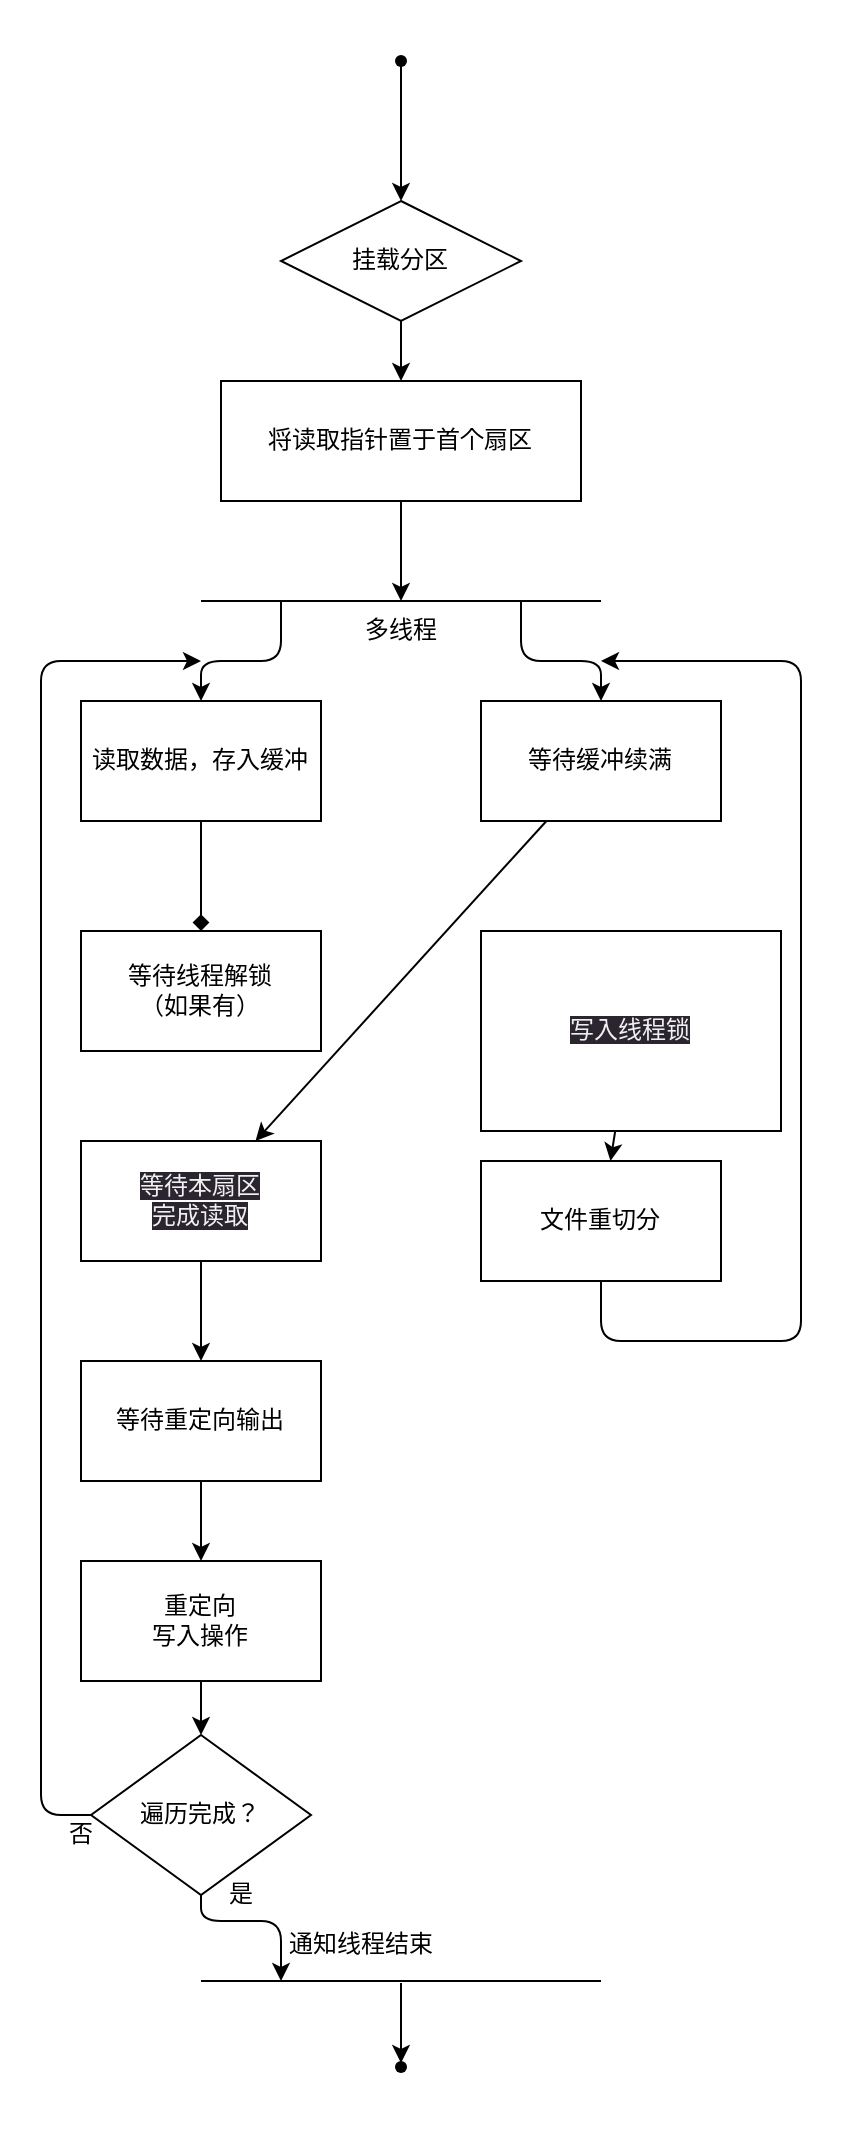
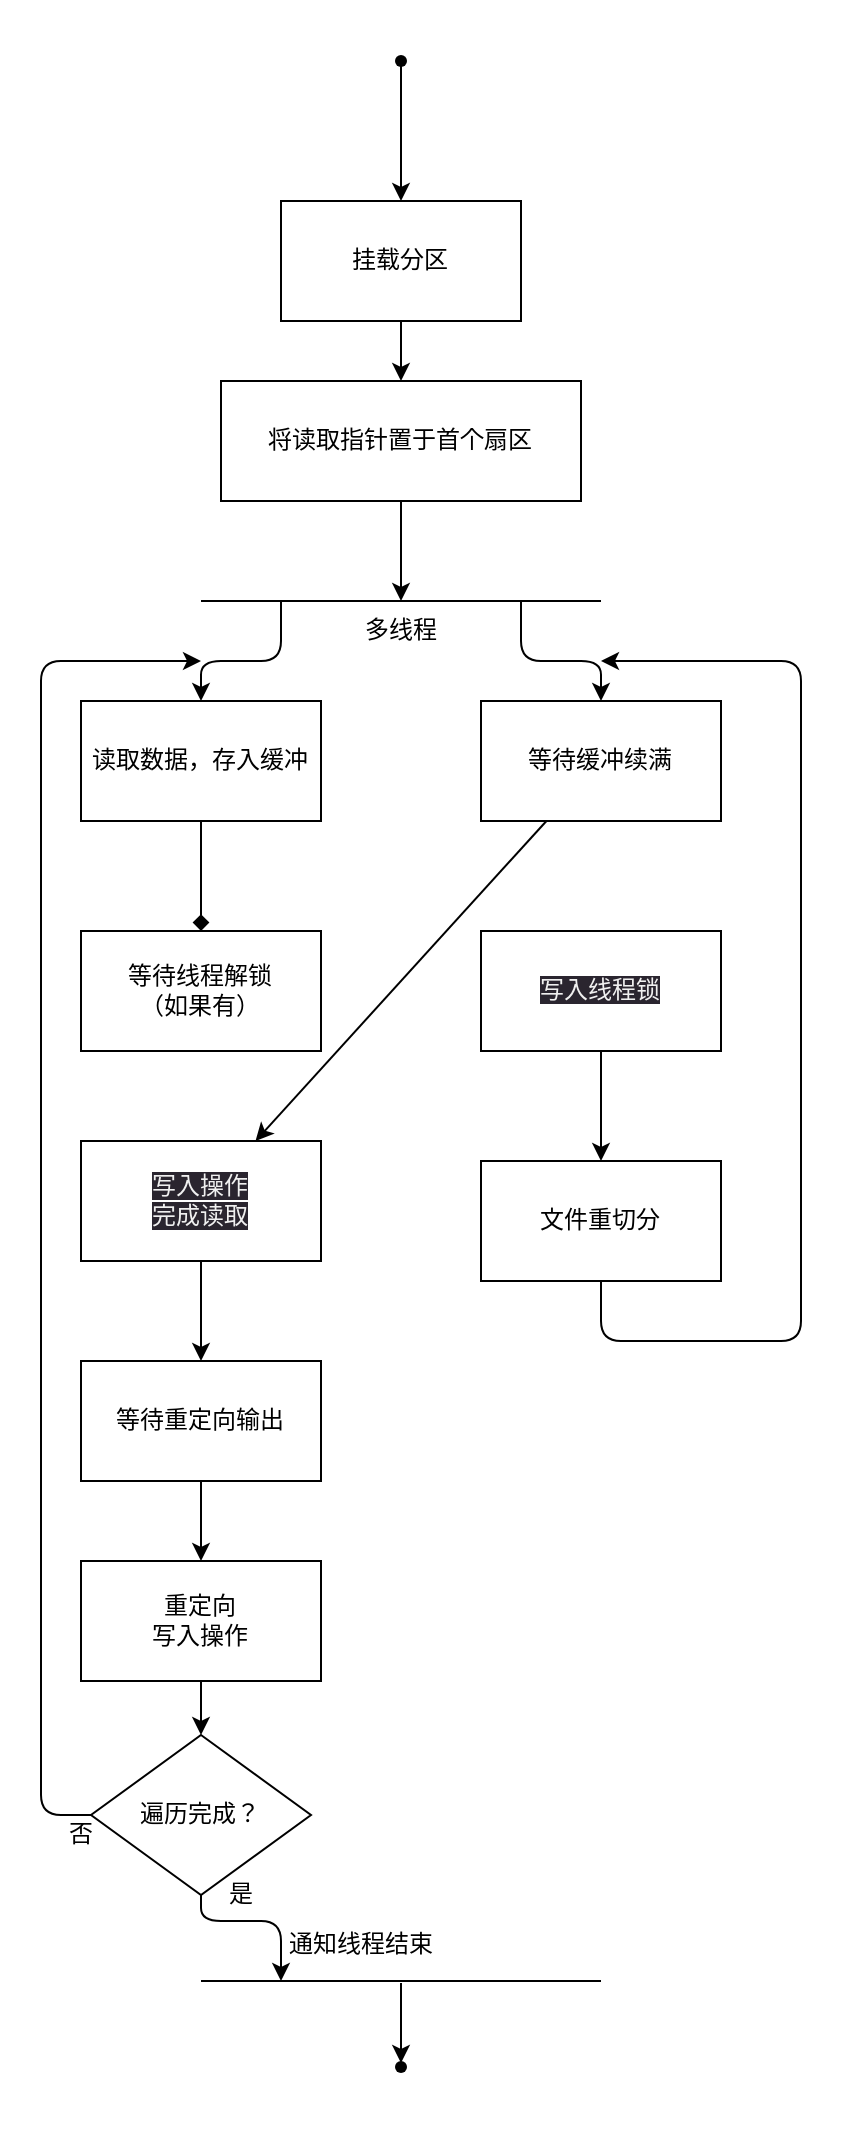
node "挂载分区": shape diamond -> rectangle
node "写入线程锁": size 300x200 -> 240x120
node "等待本扇区完成读取": label "等待本扇区完成读取" -> "写入操作完成读取"
